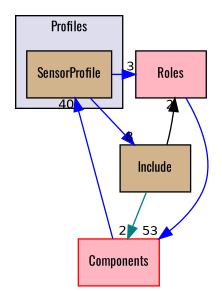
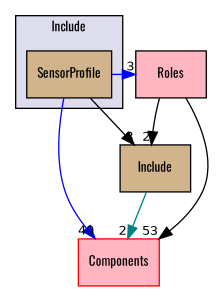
cluster "Profiles": label "Profiles" -> "Include"
edge "SensorProfile" -> "Include": color blue -> black
edge "Include" -> "Roles": reversed
edge "Roles" -> "Components": color blue -> black
edge "Components" -> "SensorProfile": reversed
